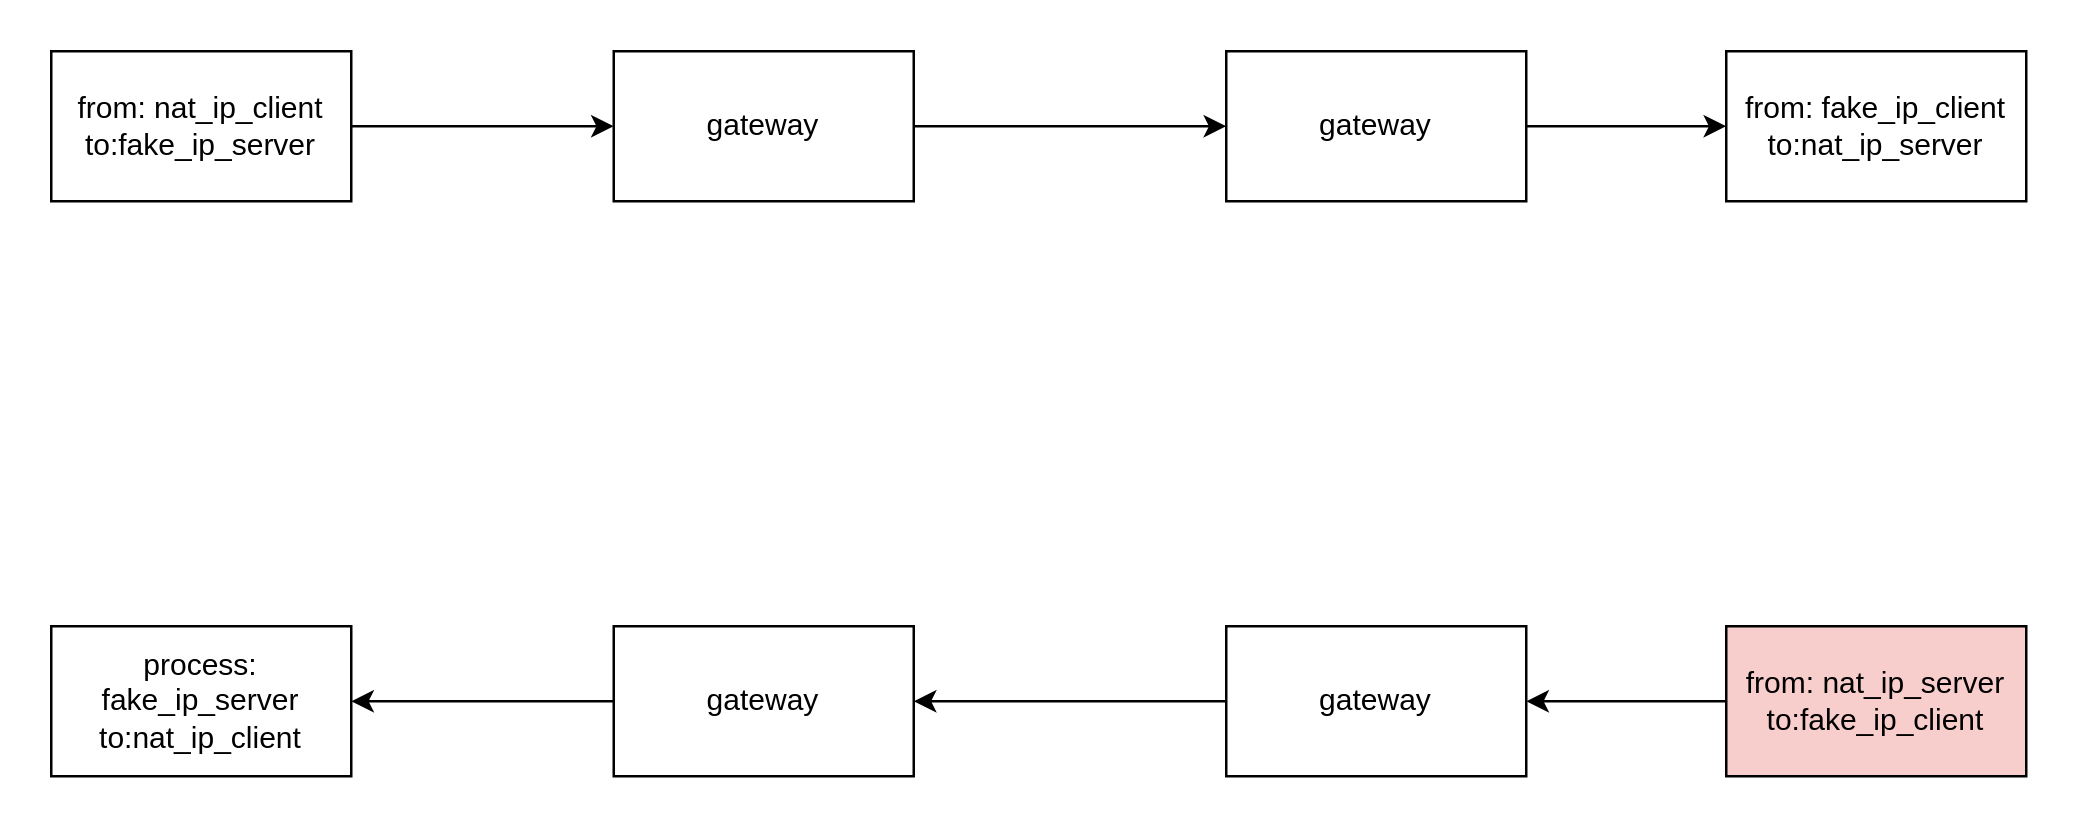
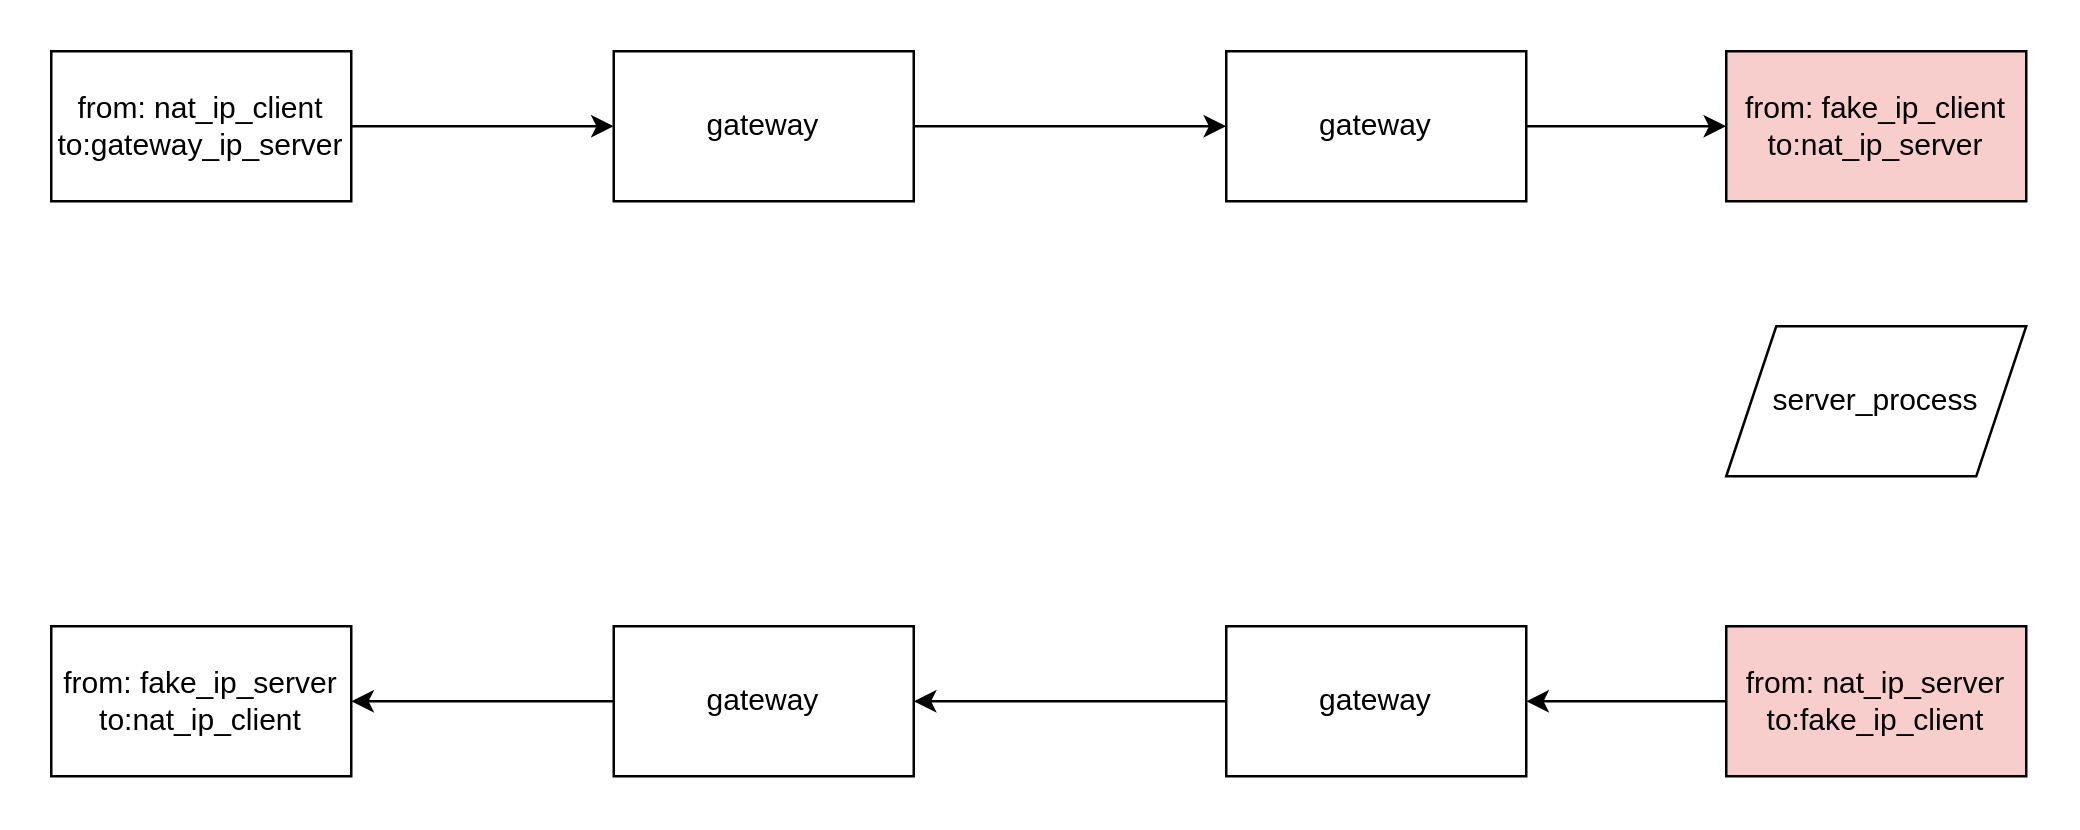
node "from: nat_ip_client to:fake_ip_server": label "from: nat_ip_client to:fake_ip_server" -> "from: nat_ip_client to:gateway_ip_server"
node "from: fake_ip_client to:nat_ip_server": fillcolor #ffffff -> #f8cecc
node "server_process": added
node "process: fake_ip_server to:nat_ip_client": label "process: fake_ip_server to:nat_ip_client" -> "from: fake_ip_server to:nat_ip_client"
